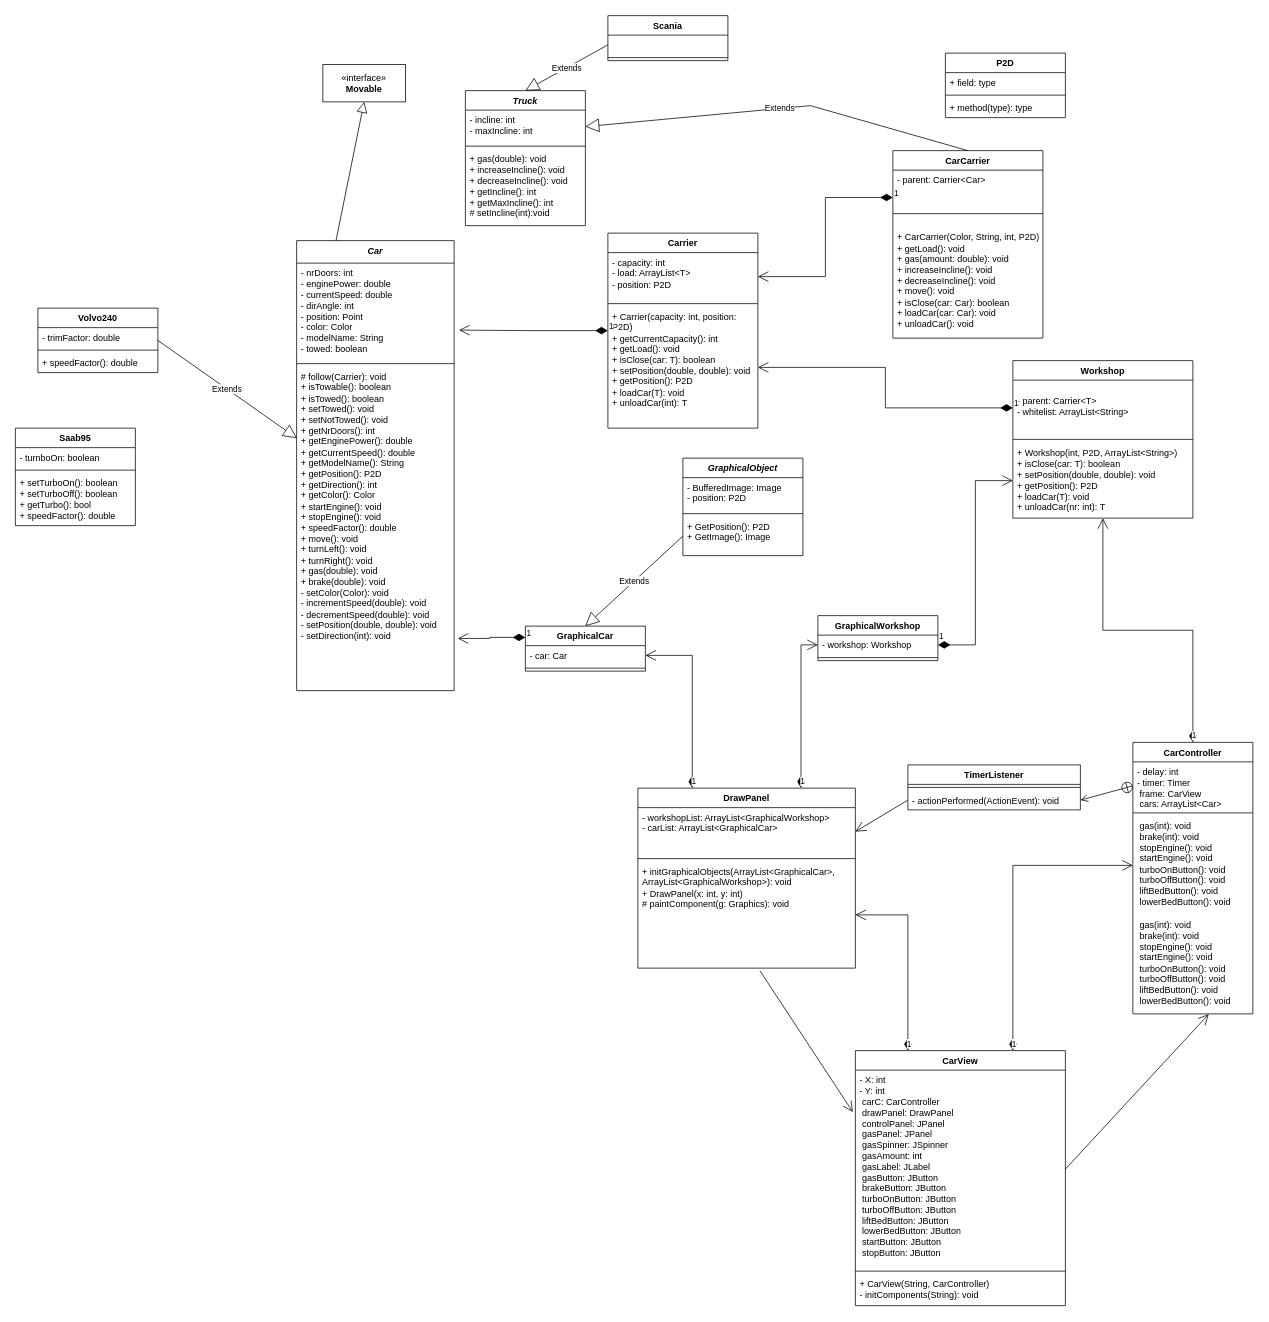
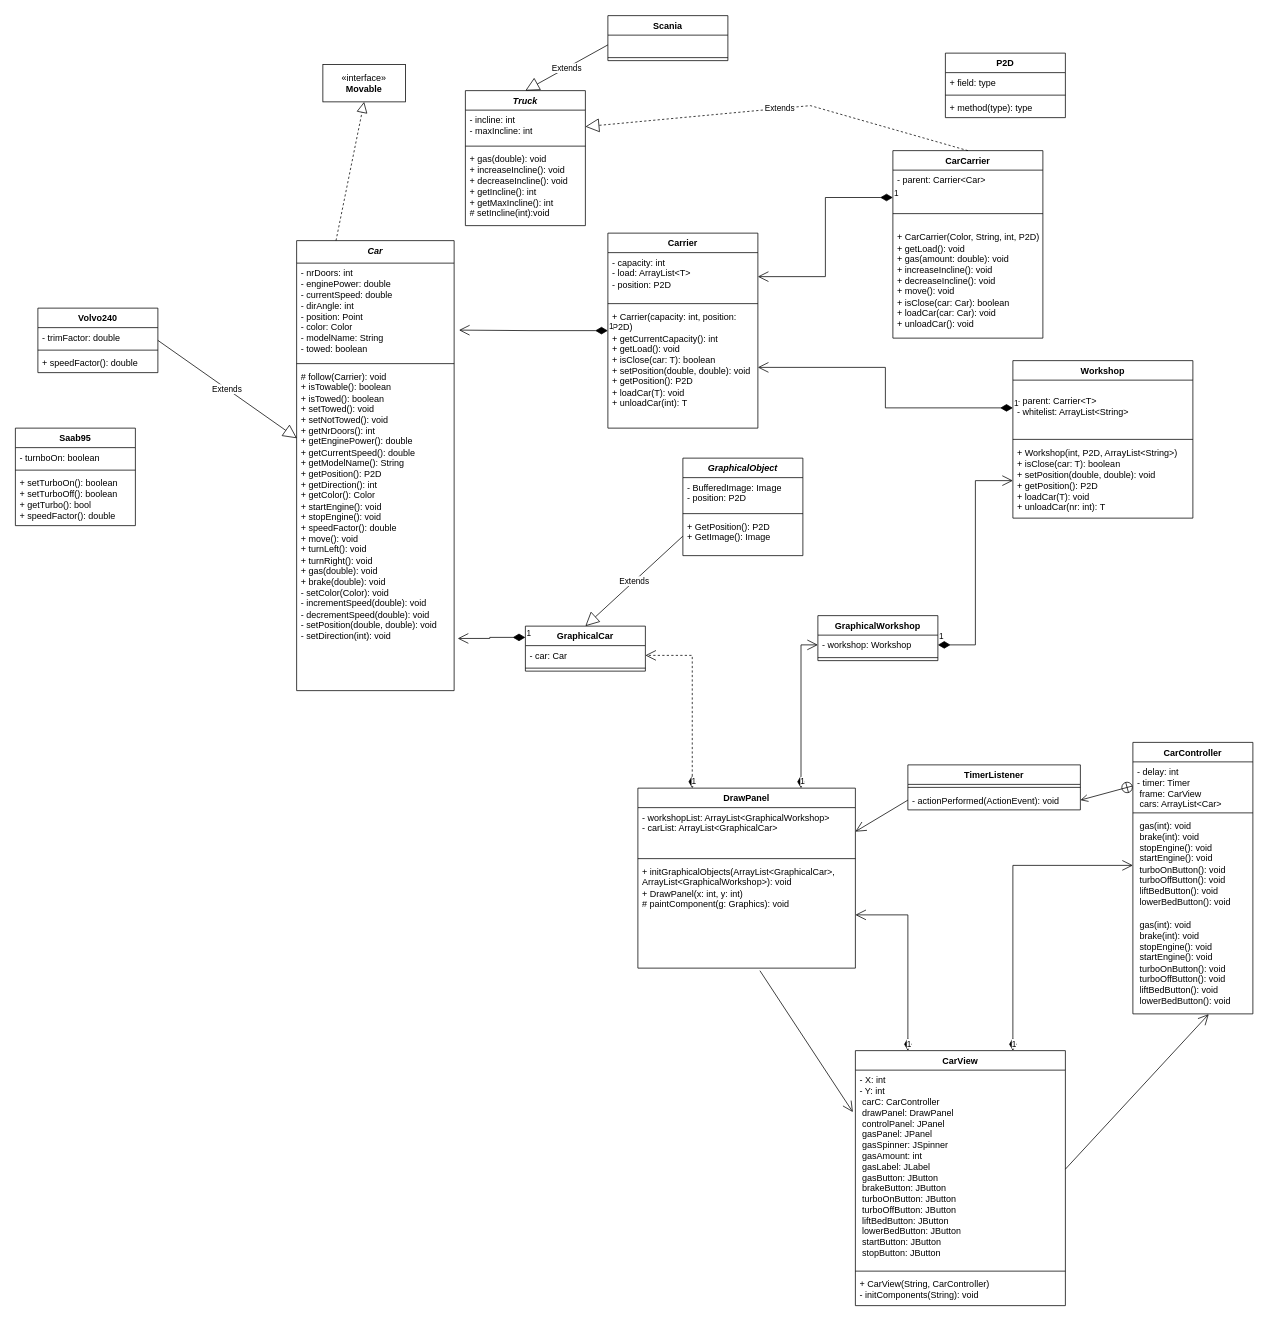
edge "CarCarrier" -> "- incline: int - maxIncline: int": style solid -> dashed
edge "Car" -> "«interface» Movable": style solid -> dashed
edge "Workshop" -- "CarController": removed, label "1"
edge "- car: Car" -- "DrawPanel": style solid -> dashed
